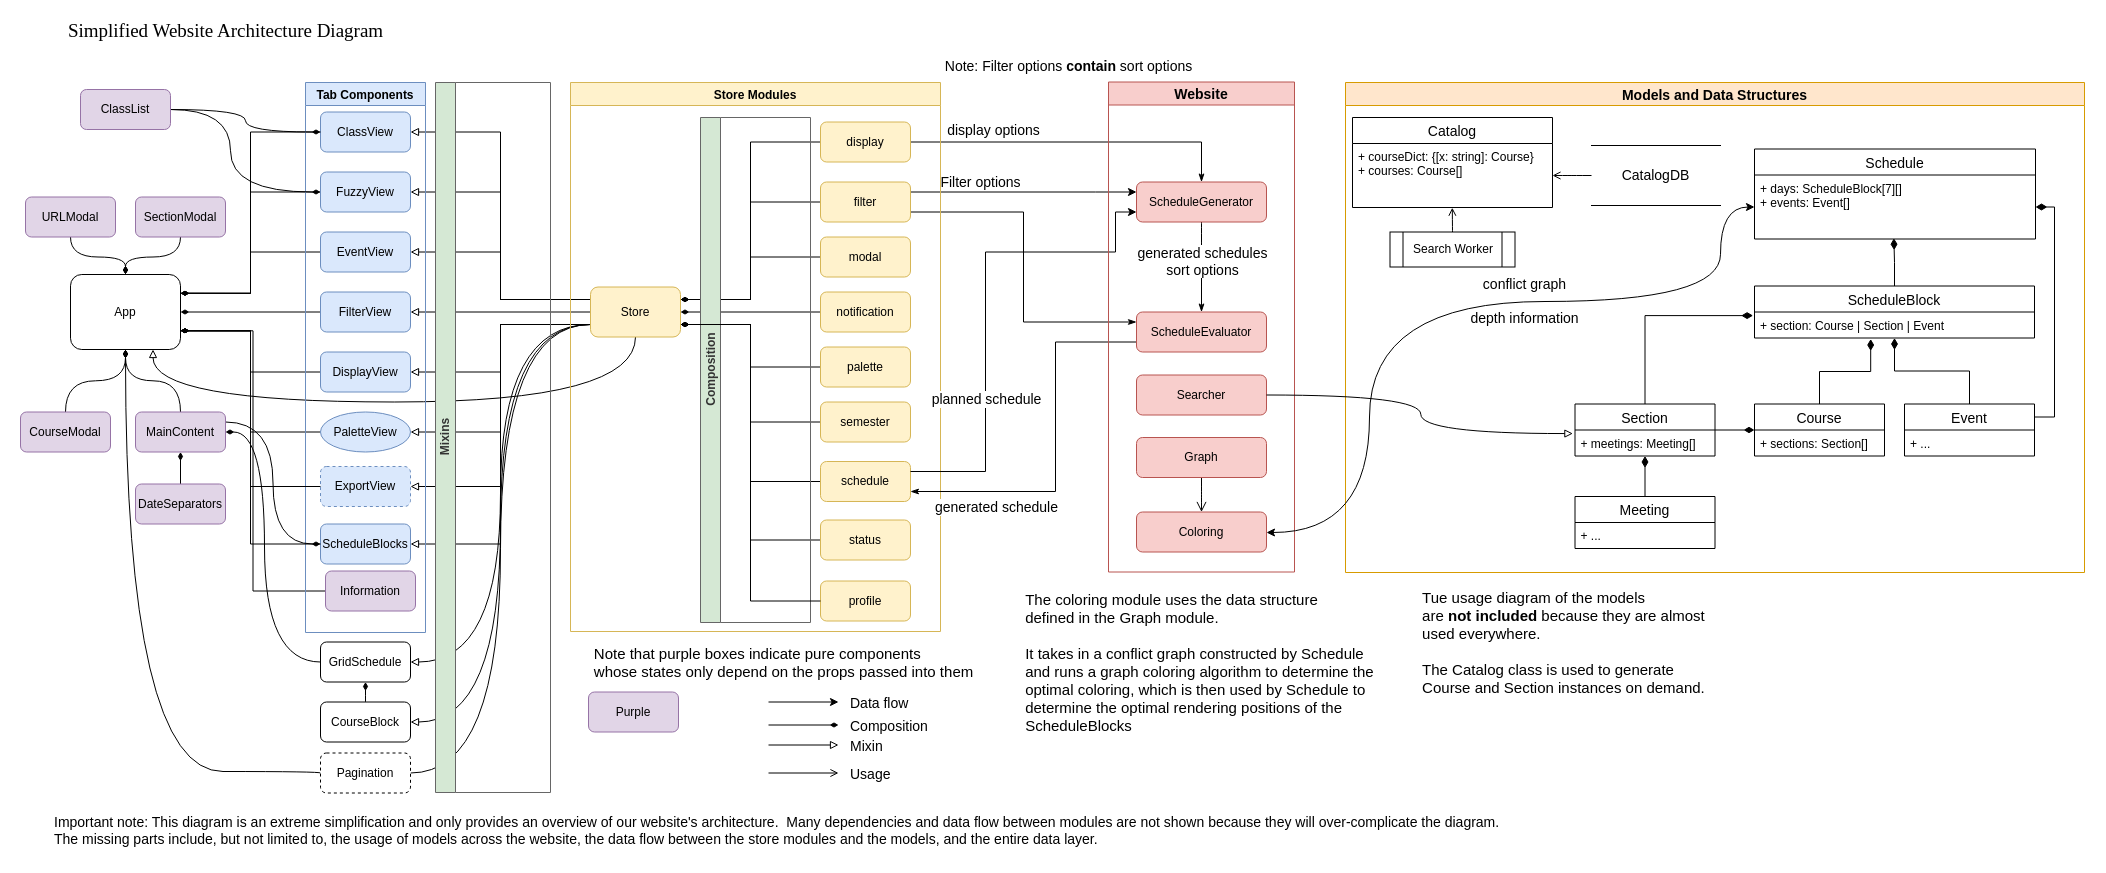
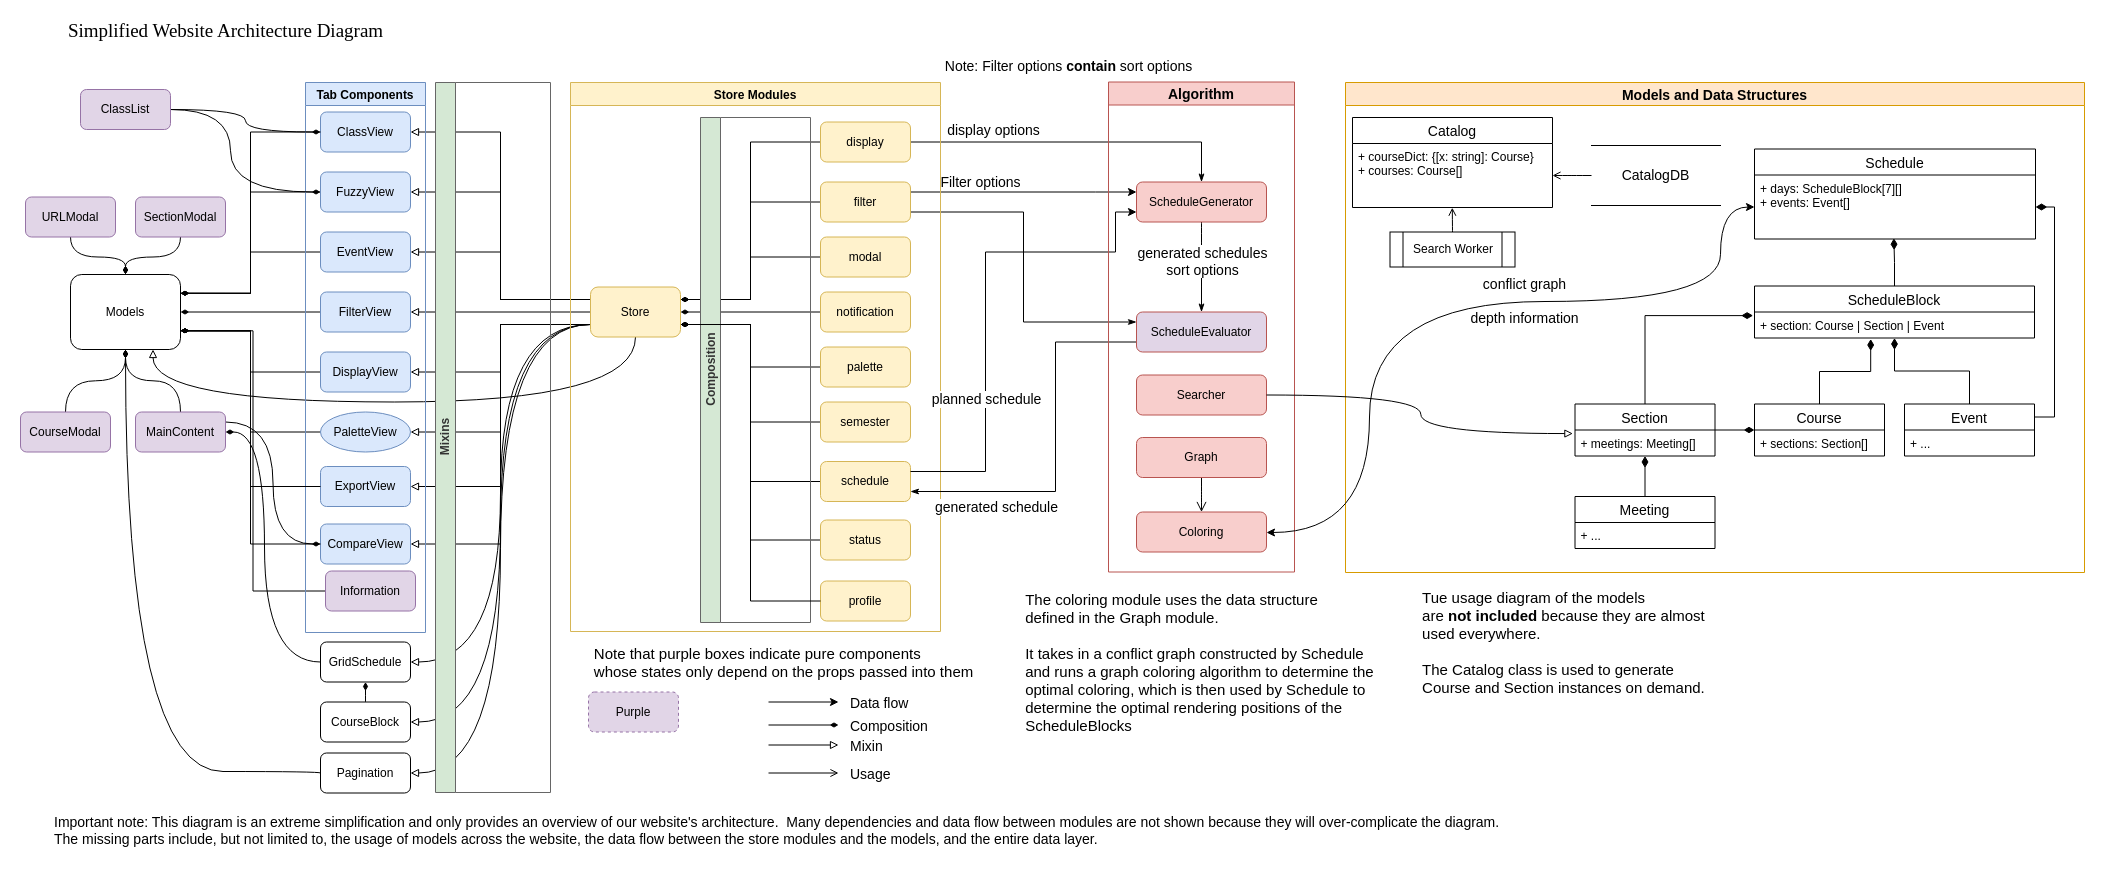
node "Website": label "Website" -> "Algorithm"
node "App": label "App" -> "Models"
node "ScheduleEvaluator": fillcolor #f8cecc -> #e1d5e7
edge "DateSeparators" -> "MainContent": removed
node "ExportView": style dashed -> solid
node "DateSeparators": removed
node "ScheduleBlocks": label "ScheduleBlocks" -> "CompareView"
node "Purple": style solid -> dashed
edge "Store" -- "Pagination": arrowhead none -> block
node "Pagination": style dashed -> solid
